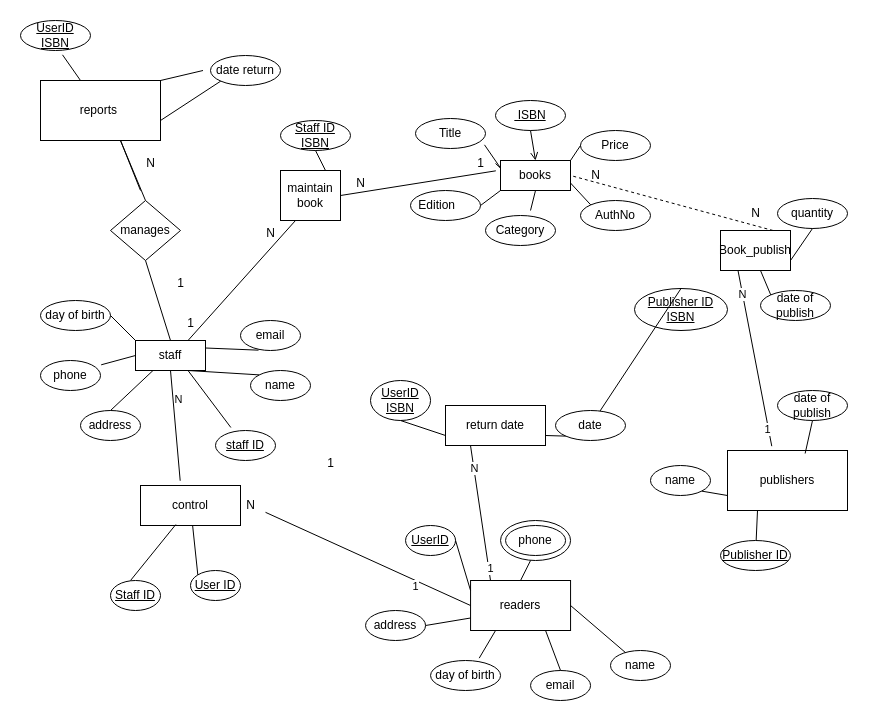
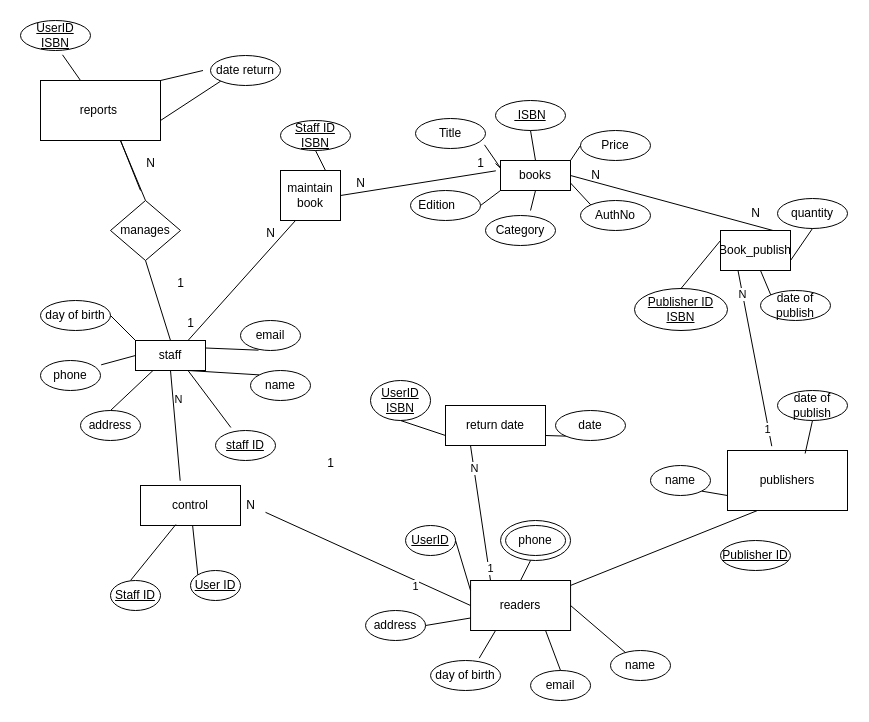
edge "ISBN" -> "books": arrowhead open -> none
edge "books" -- "Book_publish": style dashed -> solid
edge "Publisher ID ISBN" -- "date": now "Publisher ID ISBN" -- "Book_publish"
edge "publishers" -- "Publisher ID": now "publishers" -- "readers"
